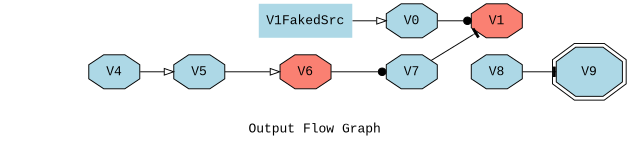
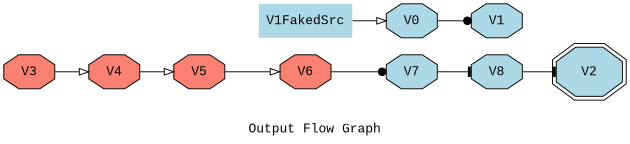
node "V1": fillcolor salmon -> lightblue
edge "V7" -> "V1": now "V7" -> "V8"
node "V3": added
node "V4": fillcolor lightblue -> salmon
node "V5": fillcolor lightblue -> salmon
node "V9": label "V9" -> "V2"
